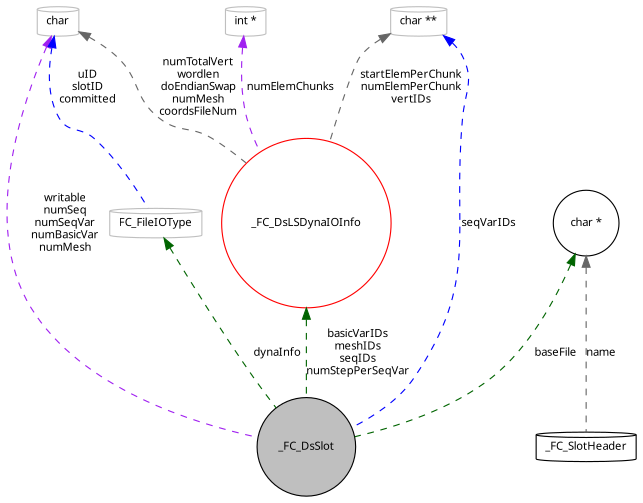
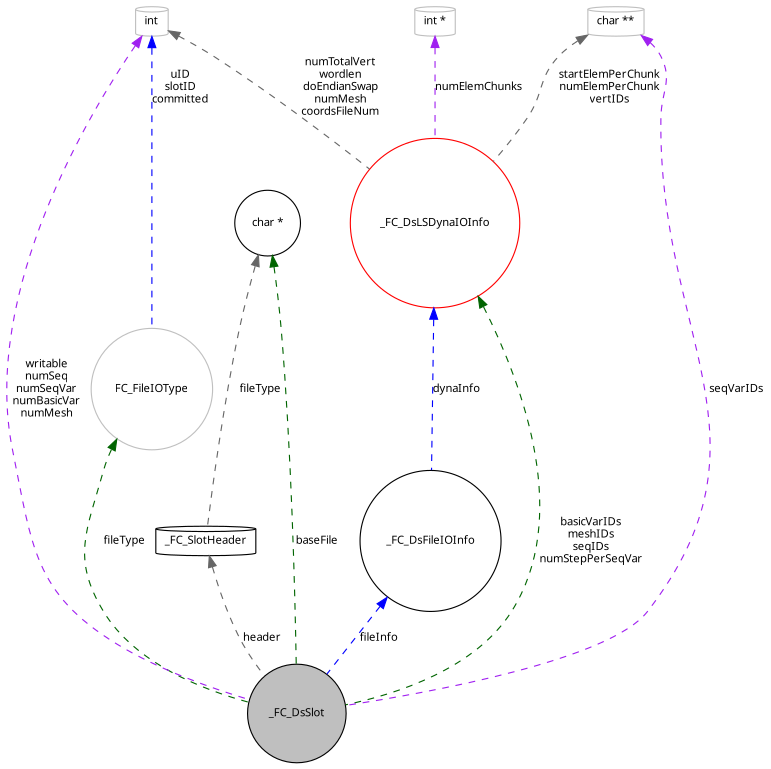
node "char": label "char" -> "int"
node "FC_FileIOType": shape cylinder -> circle
edge "_FC_DsSlot" -> "char **": color blue -> purple
edge "_FC_DsSlot" -> "FC_FileIOType": label "dynaInfo" -> "fileType"
edge "_FC_SlotHeader" -> "char *": label "name" -> "fileType"
node "_FC_DsFileIOInfo": added
edge "_FC_DsSlot" -> "_FC_SlotHeader": added, label "header"
